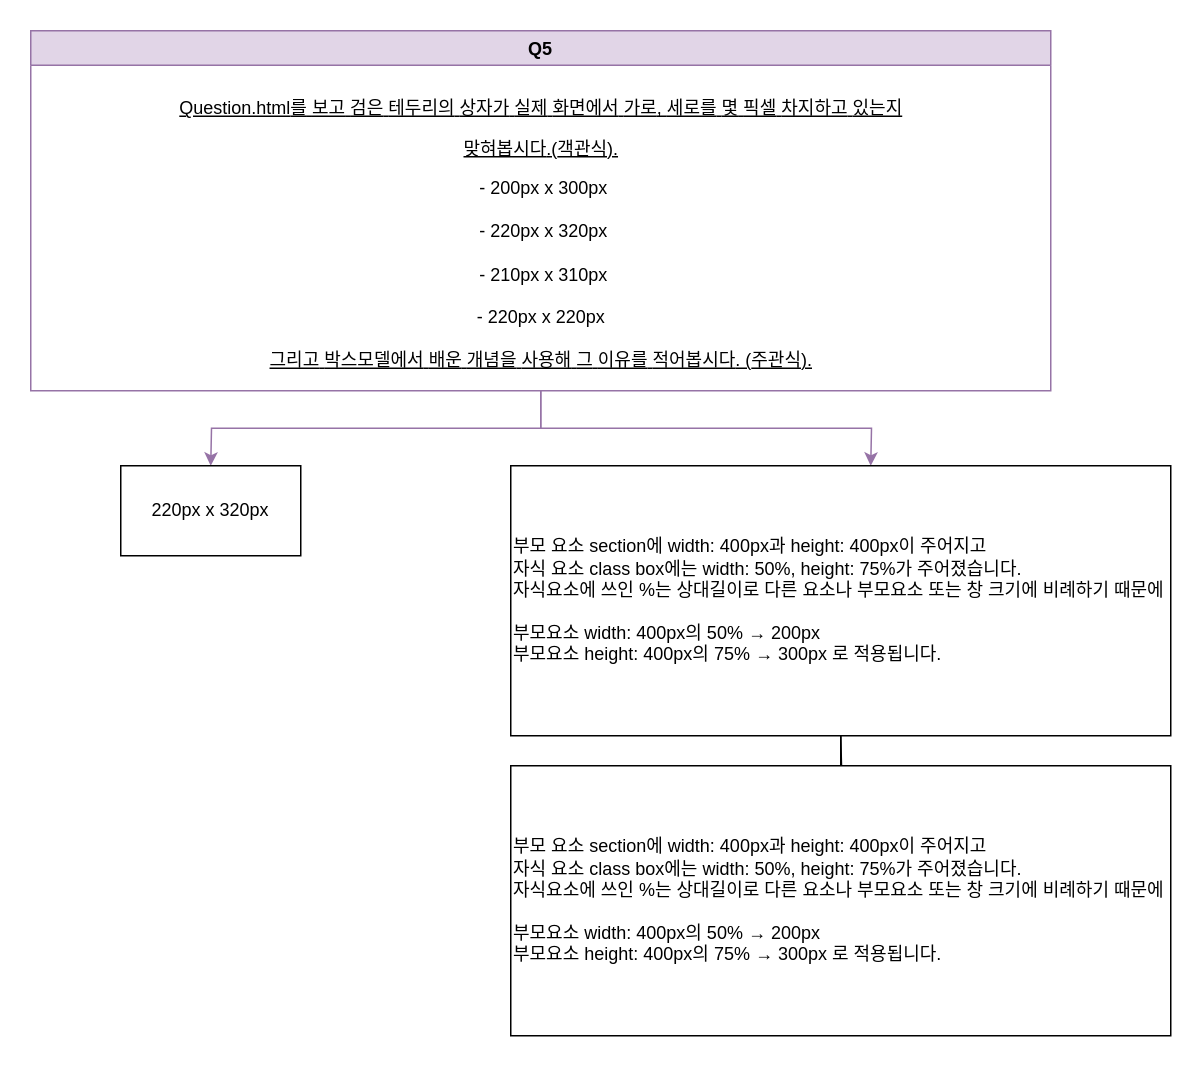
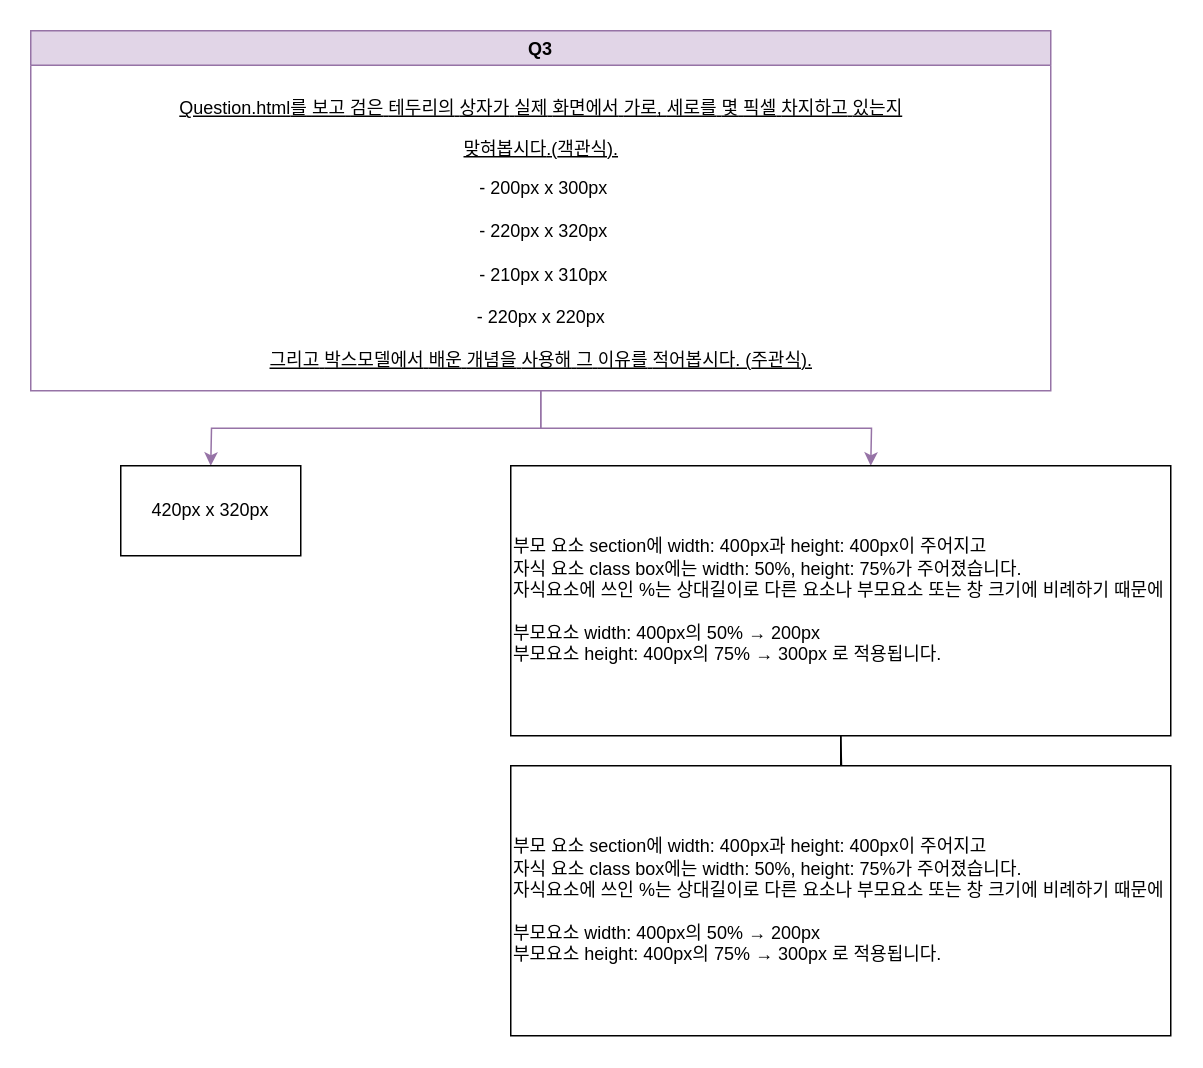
node "Q5": label "Q5" -> "Q3"
node "220px x 320px": label "220px x 320px" -> "420px x 320px"
